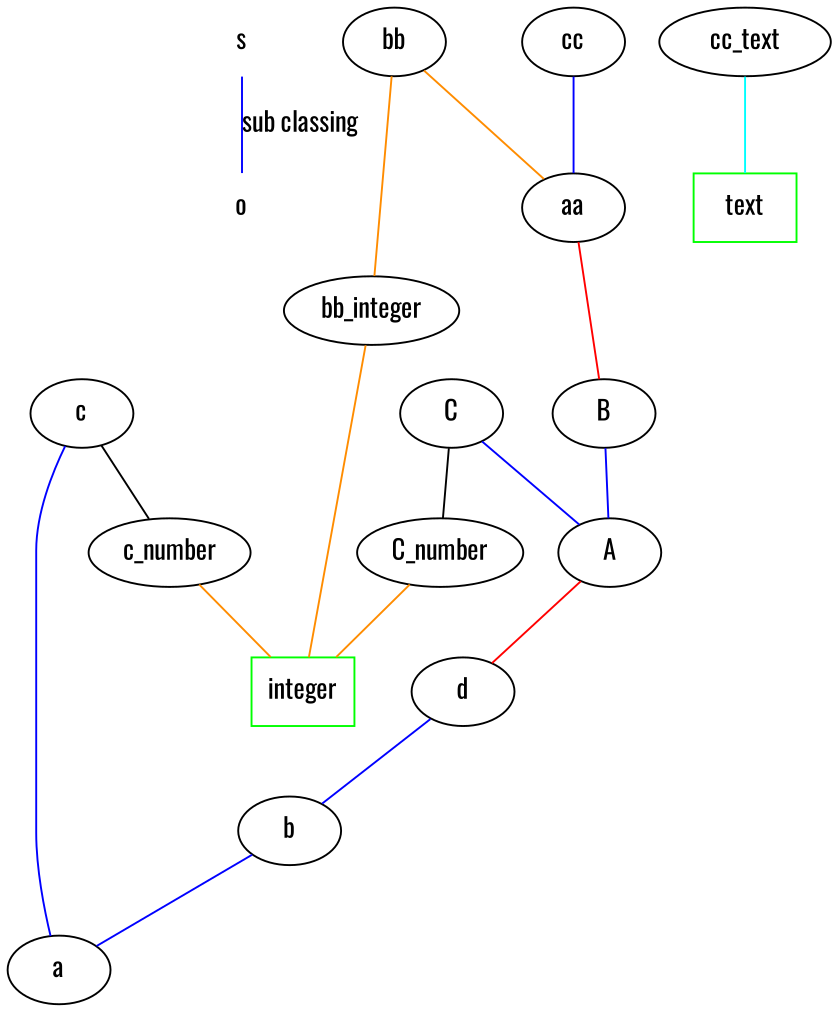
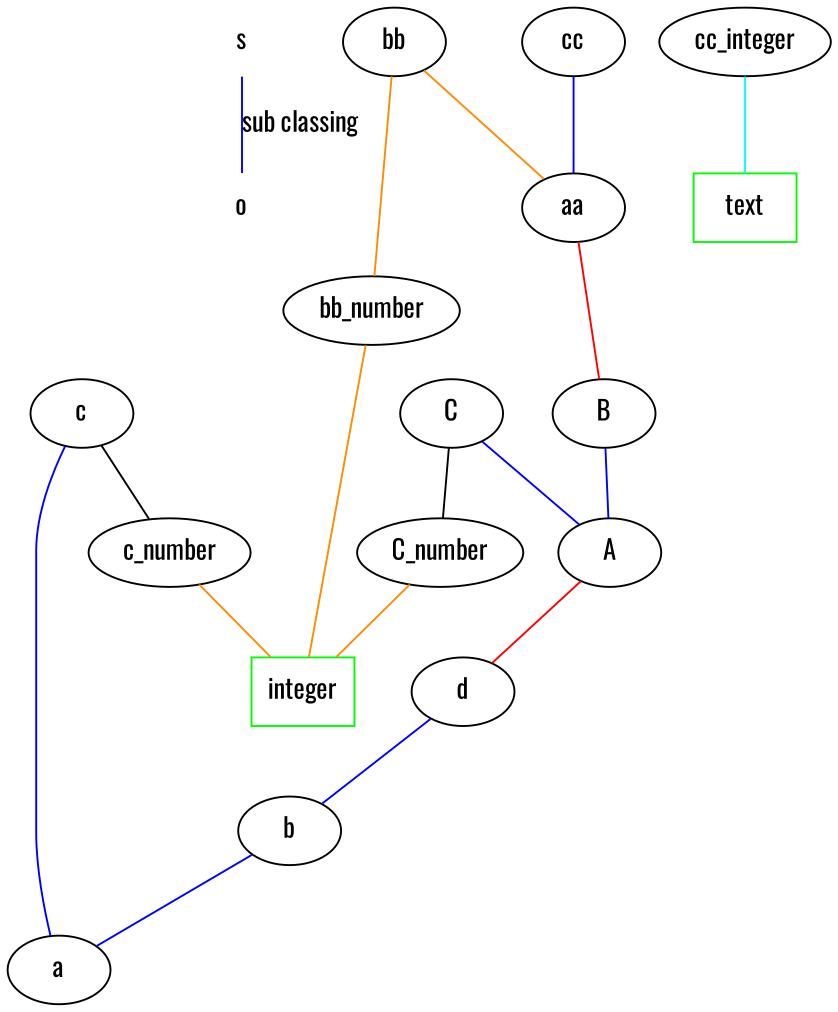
node "cc_text": label "cc_text" -> "cc_integer"
node "bb_integer": label "bb_integer" -> "bb_number"
